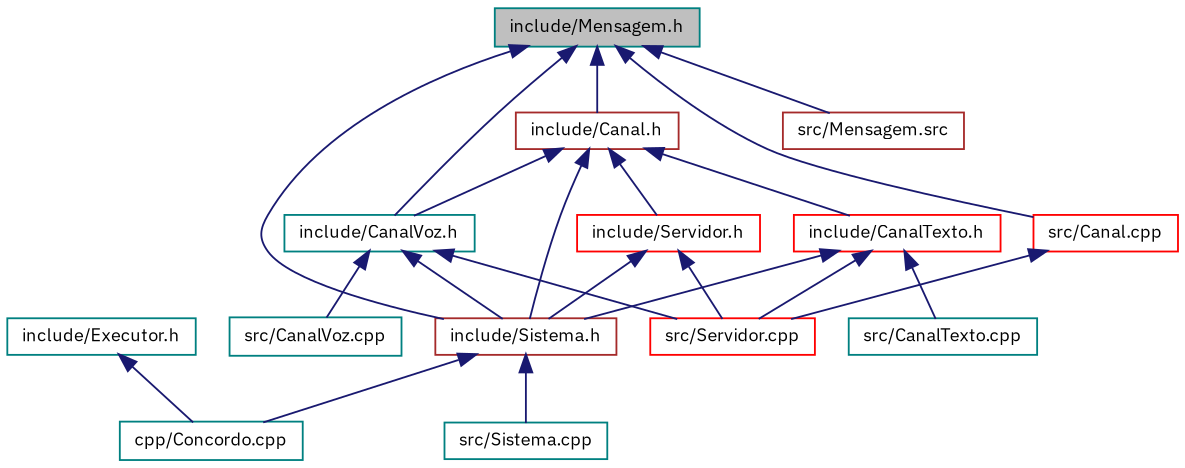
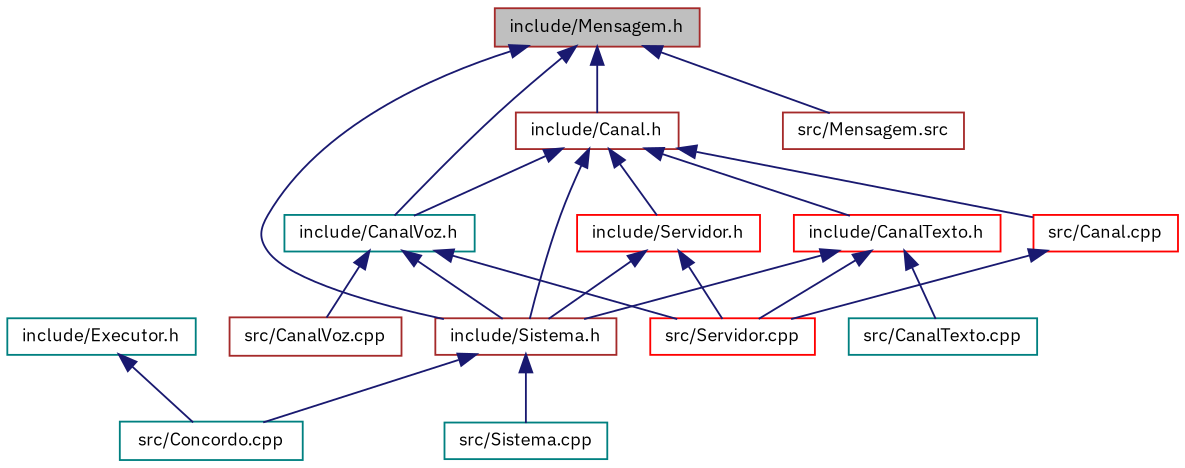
node "include/Mensagem.h": color teal -> brown
edge "src/Canal.cpp" -> "include/Mensagem.h": now "src/Canal.cpp" -> "include/Canal.h"
node "src/CanalVoz.cpp": color teal -> brown
node "cpp/Concordo.cpp": label "cpp/Concordo.cpp" -> "src/Concordo.cpp"
